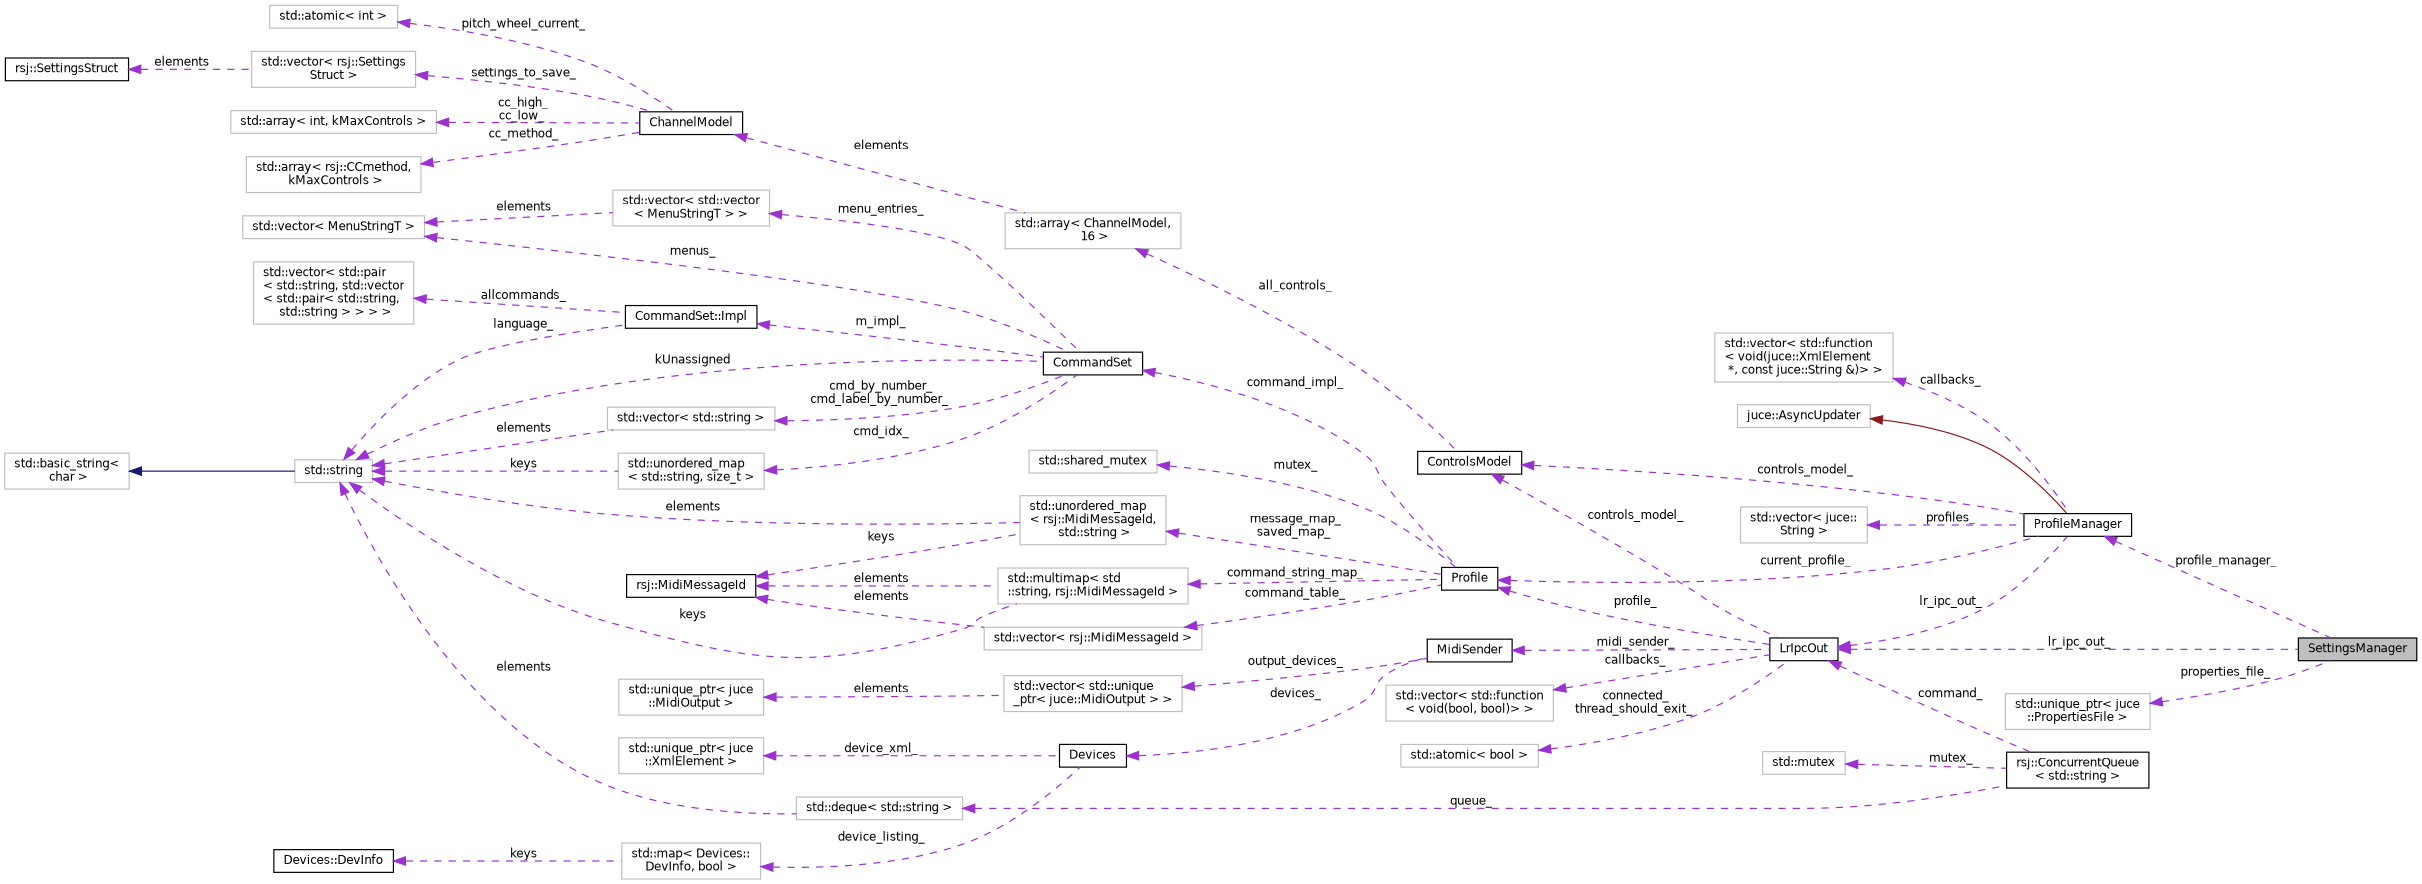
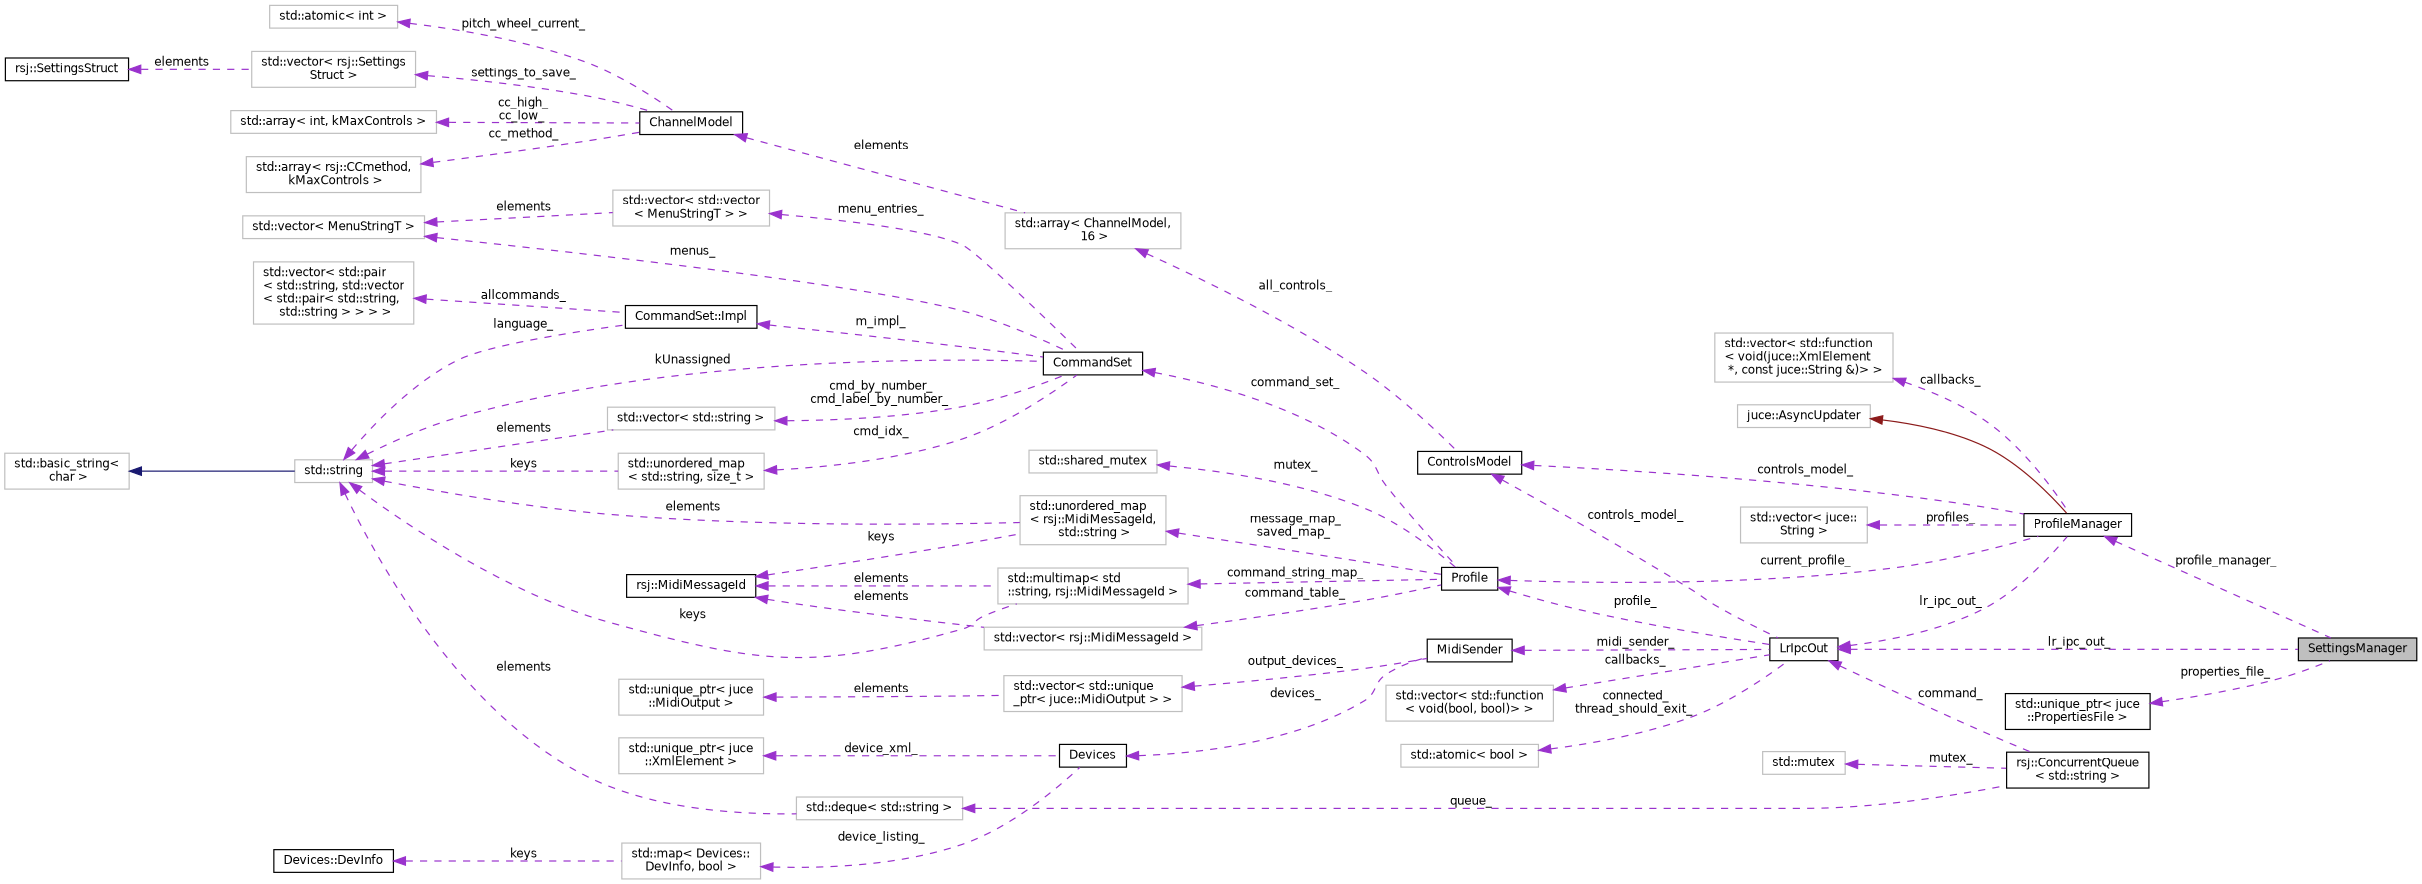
edge "Profile" -> "CommandSet": label " command_impl_" -> " command_set_"
node "std::unique_ptr< juce ::PropertiesFile >": color grey75 -> black
